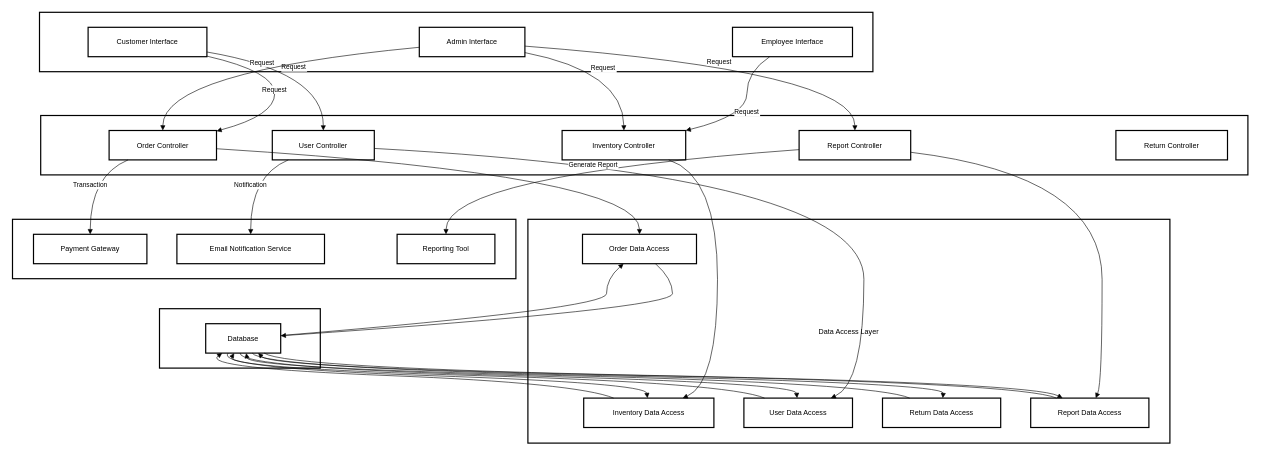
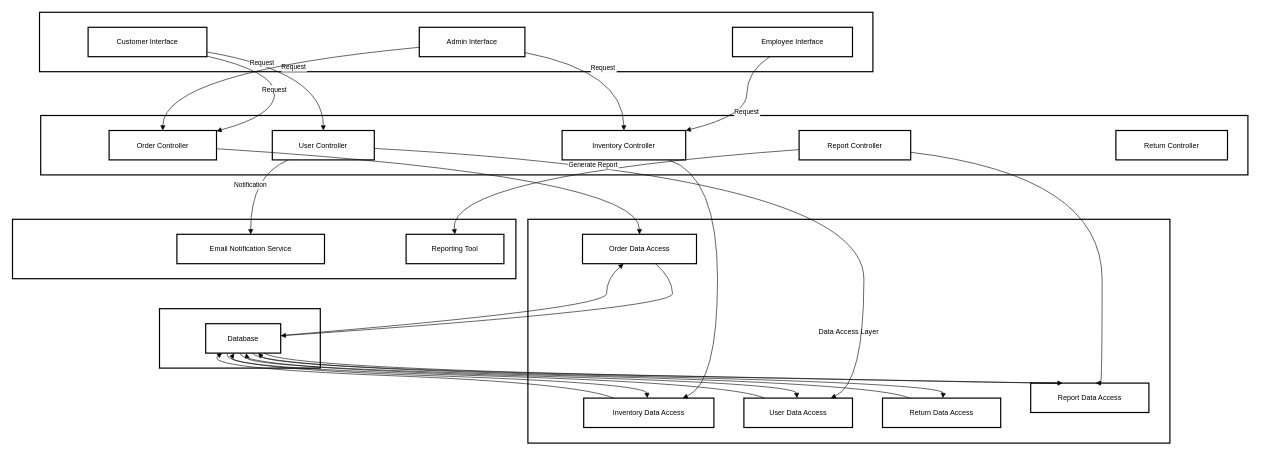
edge "Admin Interface" -> "Report Controller": removed, label "Request"
edge "Order Controller" -> "Payment Gateway": removed, label "Transaction"
node "Payment Gateway": removed
node "Reporting Tool": moved (446, 249) -> (455, 249)
node "Report Data Access": moved (1090, 413) -> (1090, 398)
